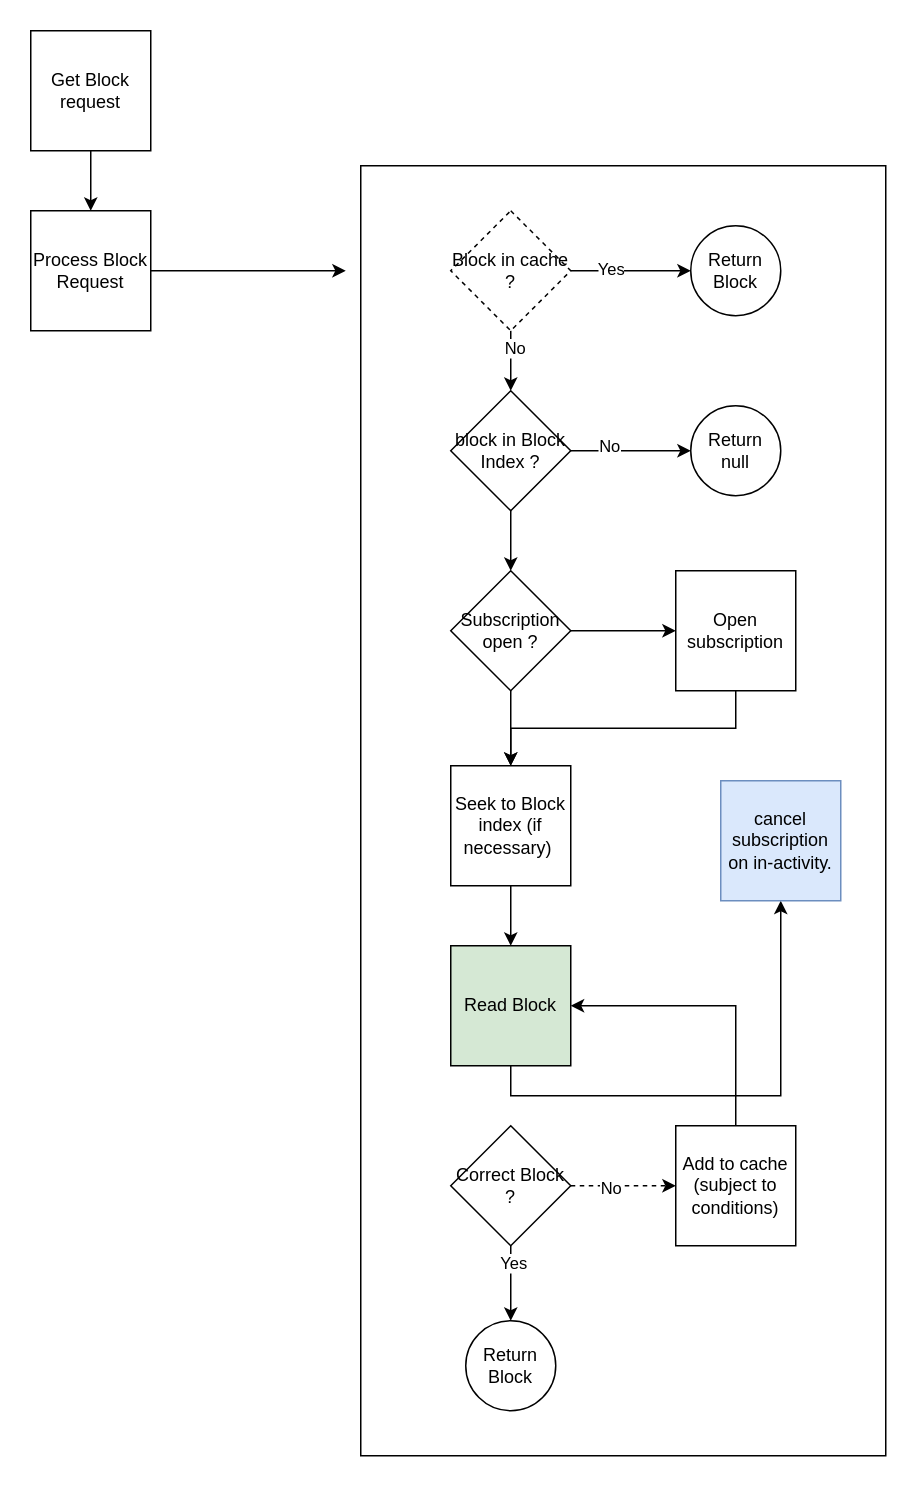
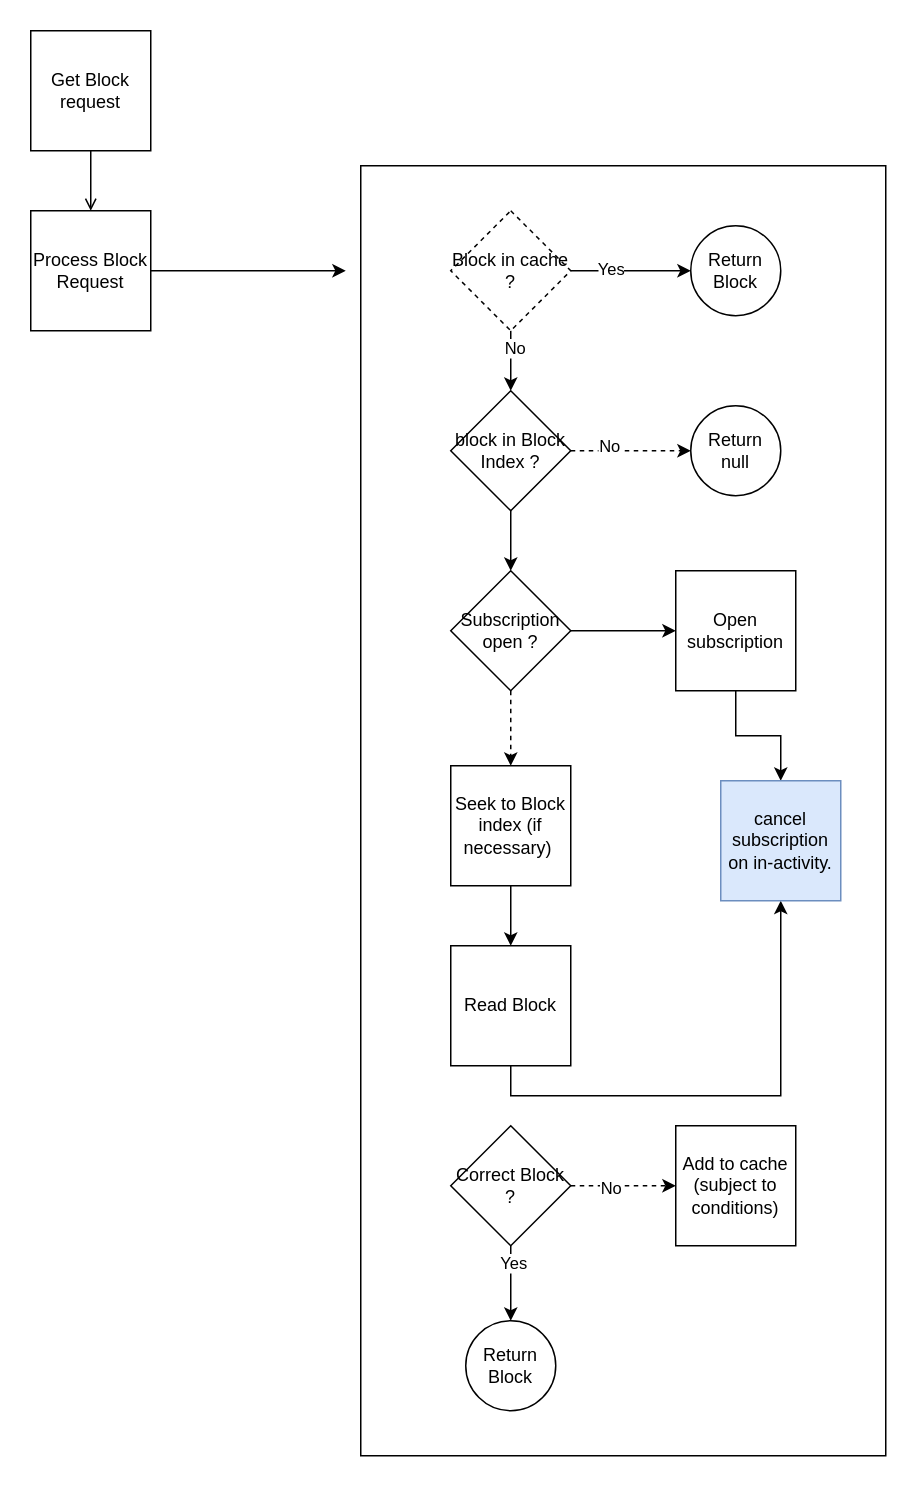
edge "Get Block request" -> "Process Block Request": arrowhead classic -> open
edge "block in Block Index ?" -> "Return null": style solid -> dashed
edge "Subscription open ?" -> "Seek to Block index (if necessary)": style solid -> dashed
edge "Open subscription" -> "Seek to Block index (if necessary)": now "Open subscription" -> "cancel subscription on in-activity."
node "Read Block": fillcolor #d5e8d4 -> #ffffff
edge "Add to cache (subject to conditions)" -> "Read Block": removed
